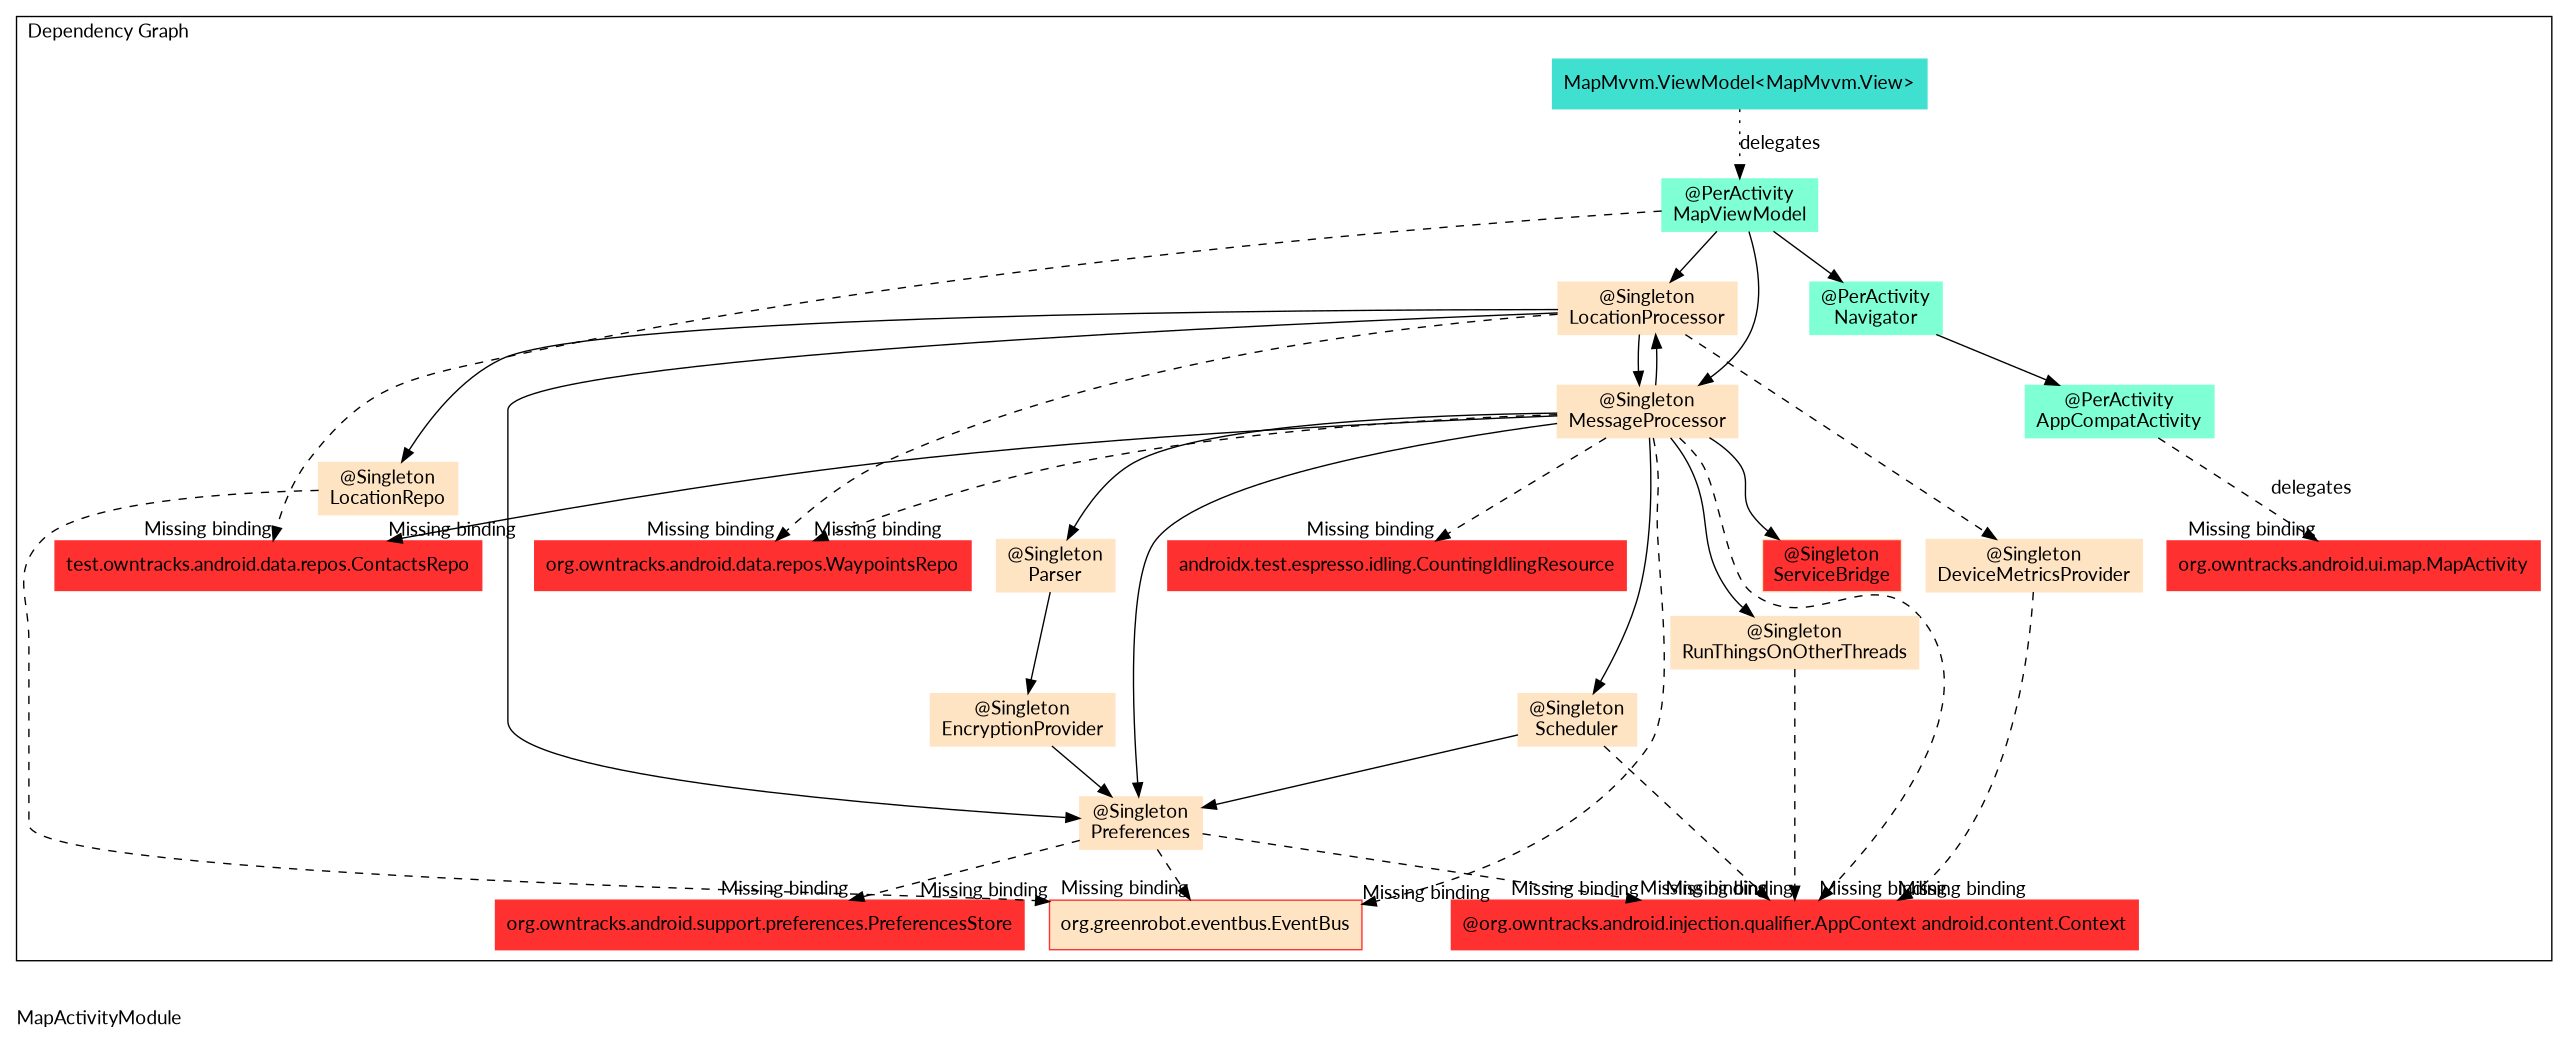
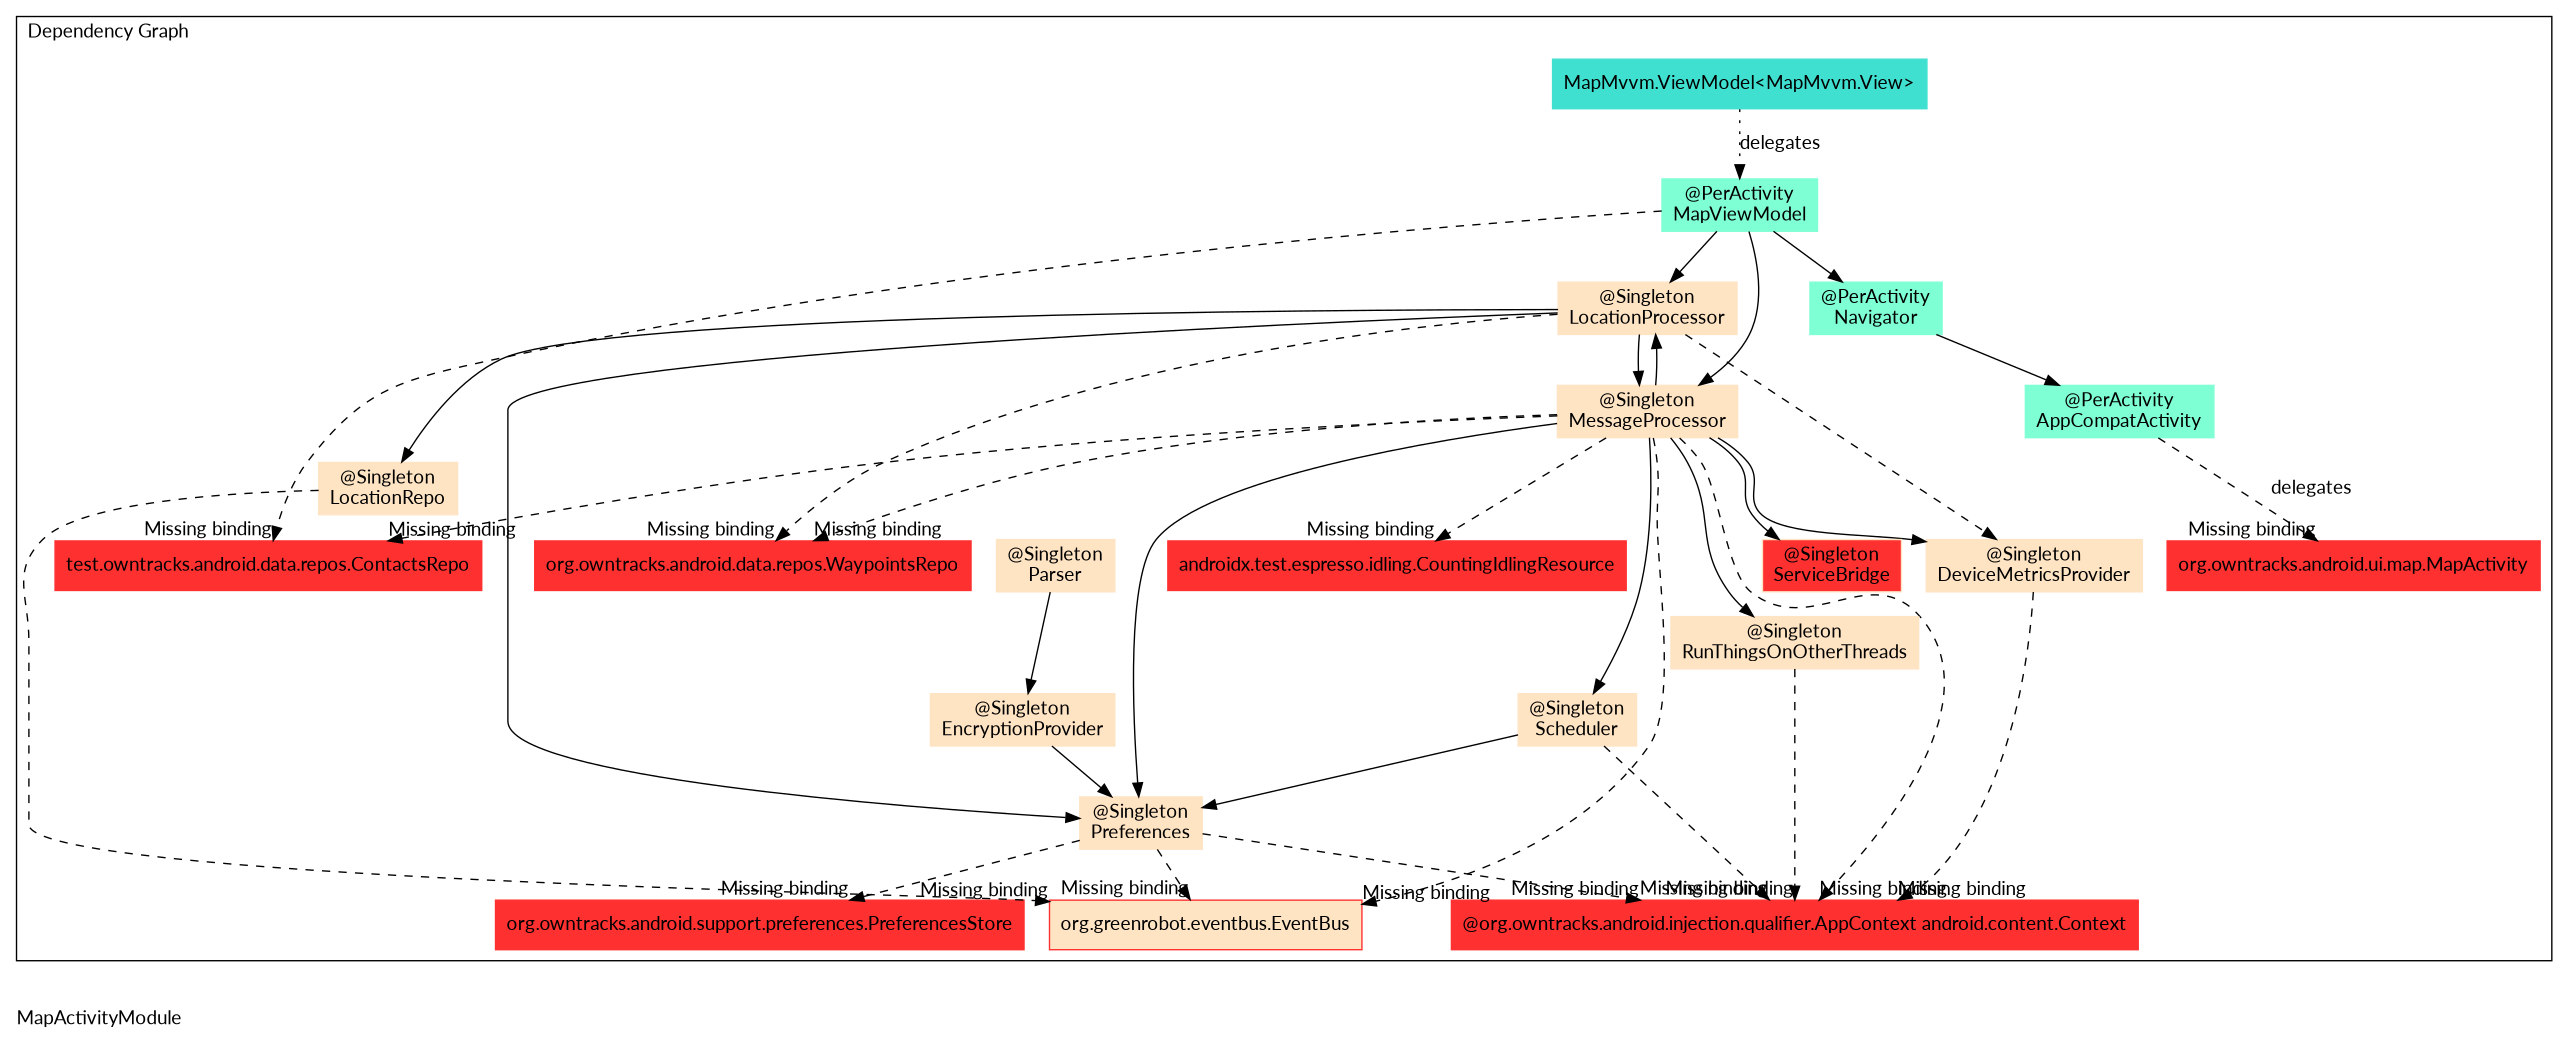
edge "@Singleton MessageProcessor" -> "@Singleton Parser": now "@Singleton MessageProcessor" -> "@Singleton DeviceMetricsProvider"
edge "@Singleton MessageProcessor" -> "test.owntracks.android.data.repos.ContactsRepo": style solid -> dashed
